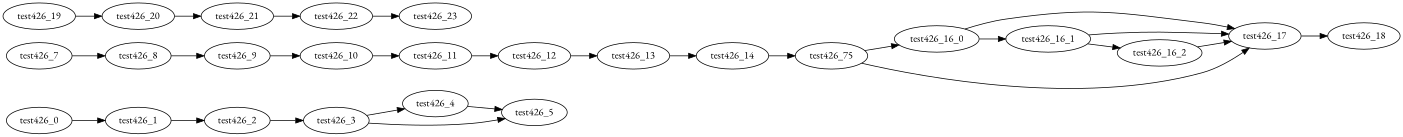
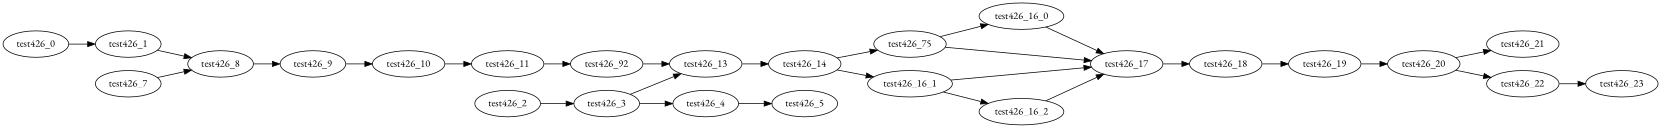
edge "test426_21" -> "test426_22": now "test426_20" -> "test426_22"
edge "test426_16_0" -> "test426_16_1": now "test426_14" -> "test426_16_1"
node "test426_12": label "test426_12" -> "test426_92"
edge "test426_18" -> "test426_19": added
edge "test426_1" -> "test426_2": now "test426_1" -> "test426_8"
edge "test426_3" -> "test426_5": now "test426_3" -> "test426_13"
